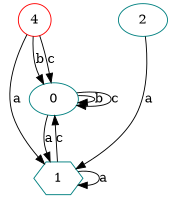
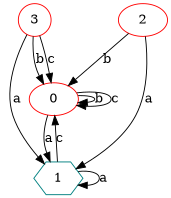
node "4": label "4" -> "3"
node "2": color teal -> red
edge "2" -> "0": added, label "b"
node "0": color teal -> red
